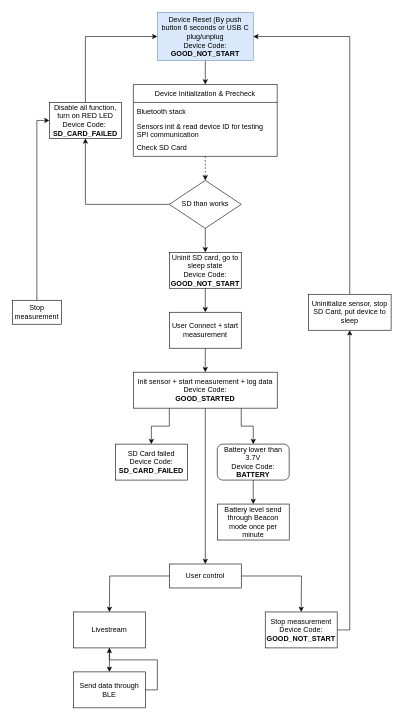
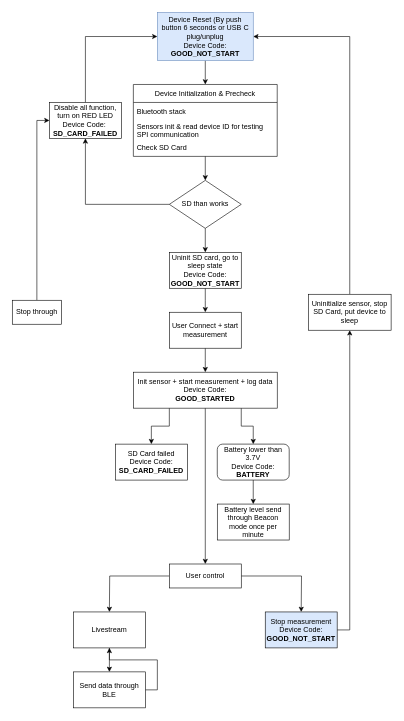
edge "Device Initialization & Precheck" -> "SD than works": style dashed -> solid
node "Stop measurement": label "Stop measurement" -> "Stop through"
node "Stop measurement Device Code: GOOD_NOT_START": fillcolor #ffffff -> #dae8fc
